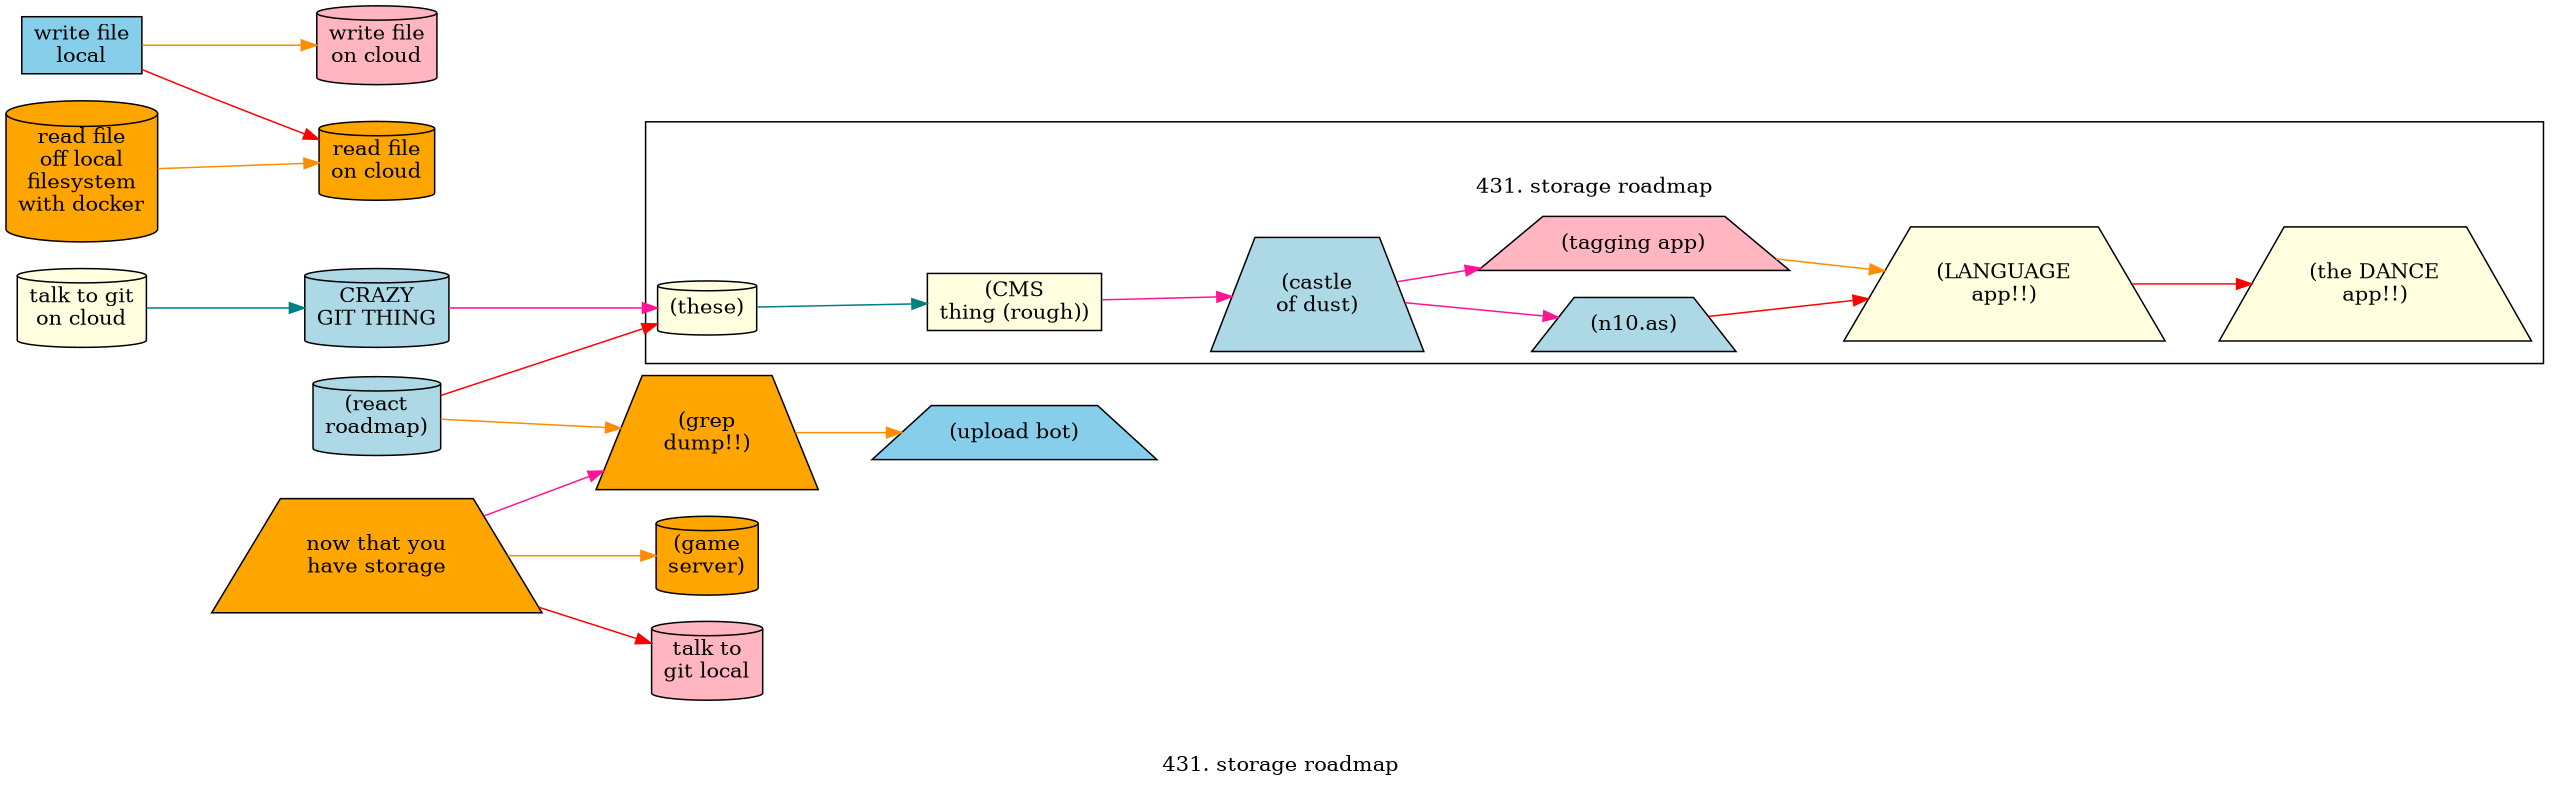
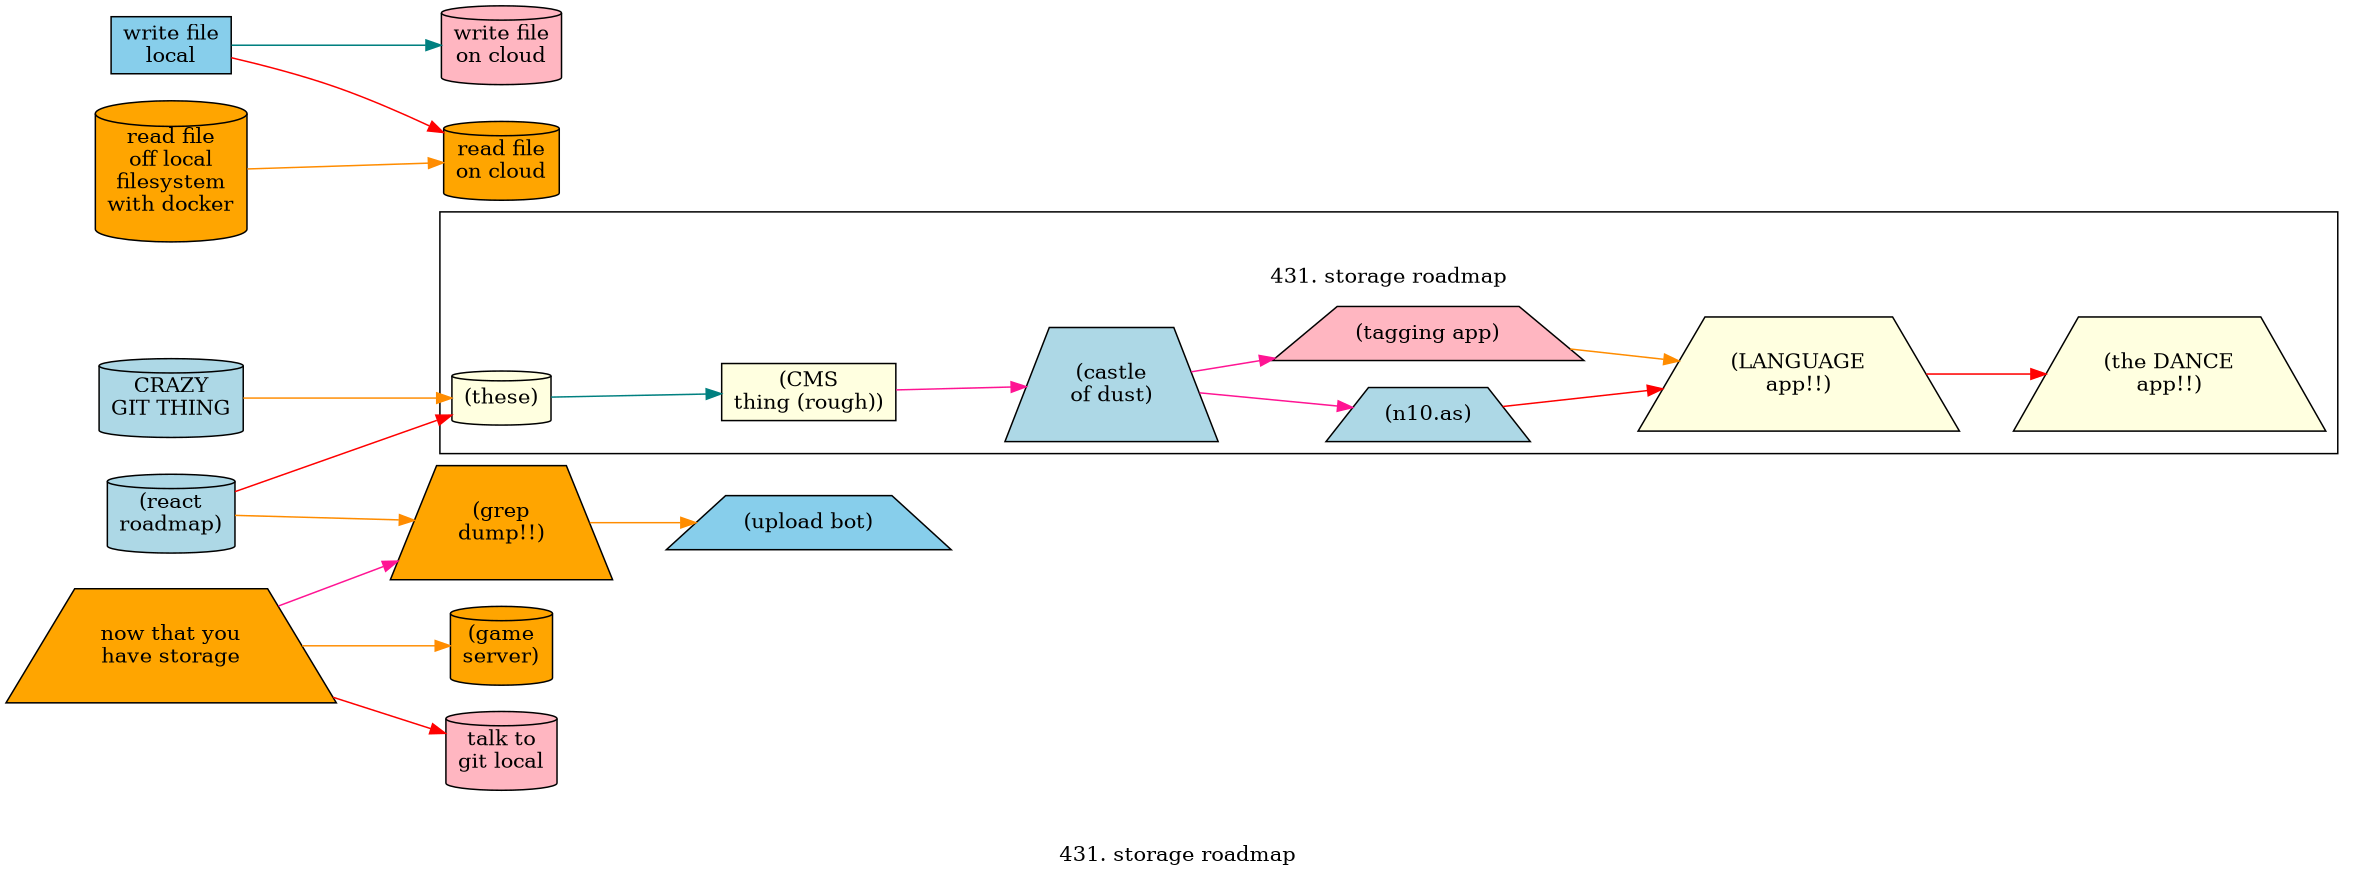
edge "write file local" -> "write file on cloud": color darkorange -> teal
node "talk to git on cloud": removed
edge "CRAZY GIT THING" -> "(these)": color deeppink -> darkorange
